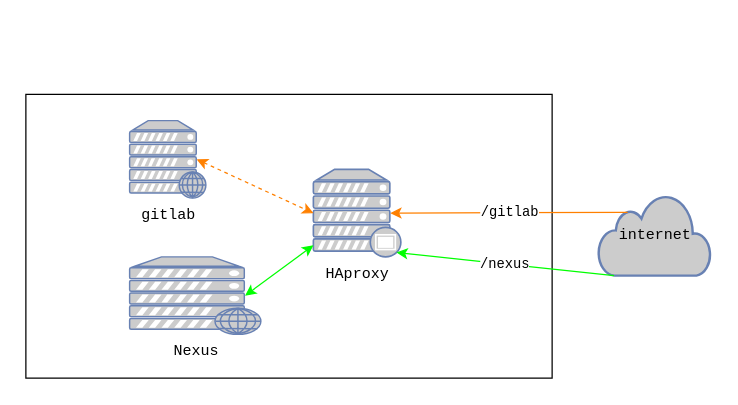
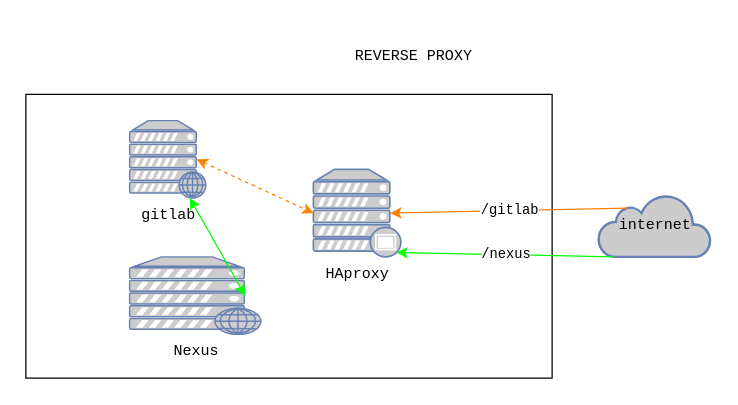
node "REVERSE PROXY": added
node "internet": size 113x81 -> 113x63
edge "HAproxy" -- "Nexus": now "gitlab" -- "Nexus"
